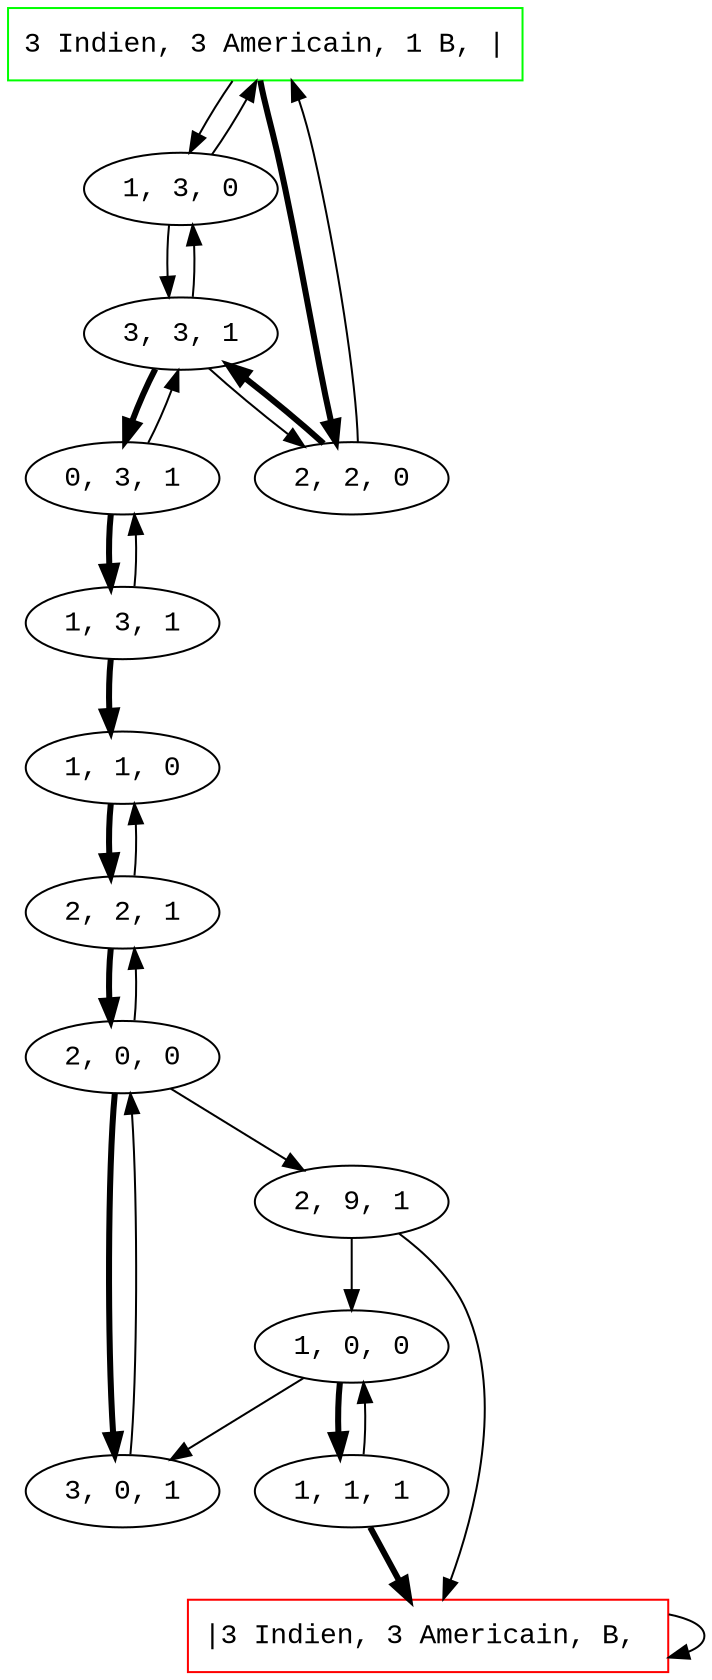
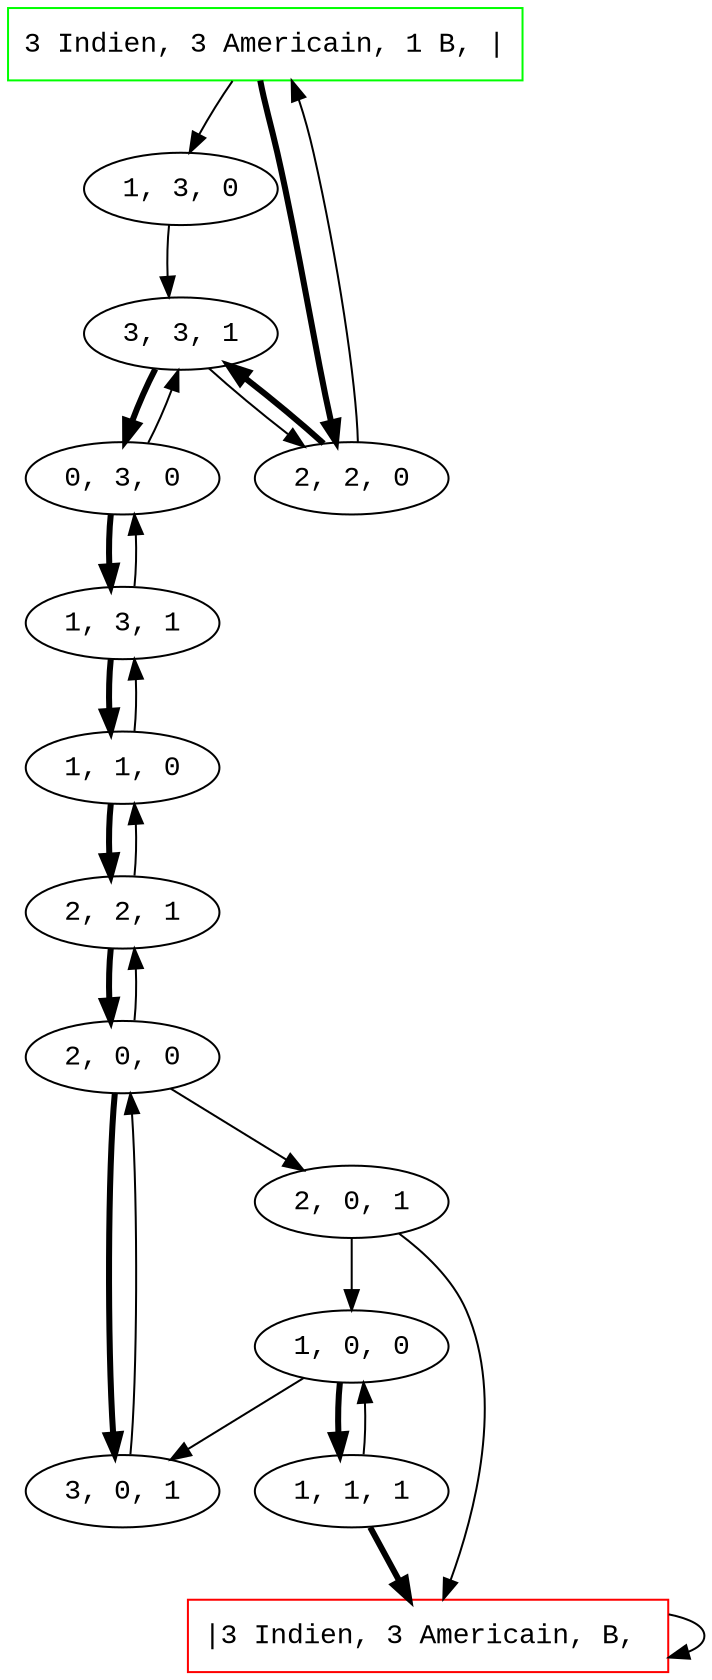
edge "1, 3, 0" -> "3 Indien, 3 Americain, 1 B, |": removed
edge "3, 3, 1" -> "1, 3, 0": removed
node "0, 3, 1": label "0, 3, 1" -> "0, 3, 0"
edge "1, 1, 0" -> "1, 3, 1": added
node "2, 9, 1": label "2, 9, 1" -> "2, 0, 1"
